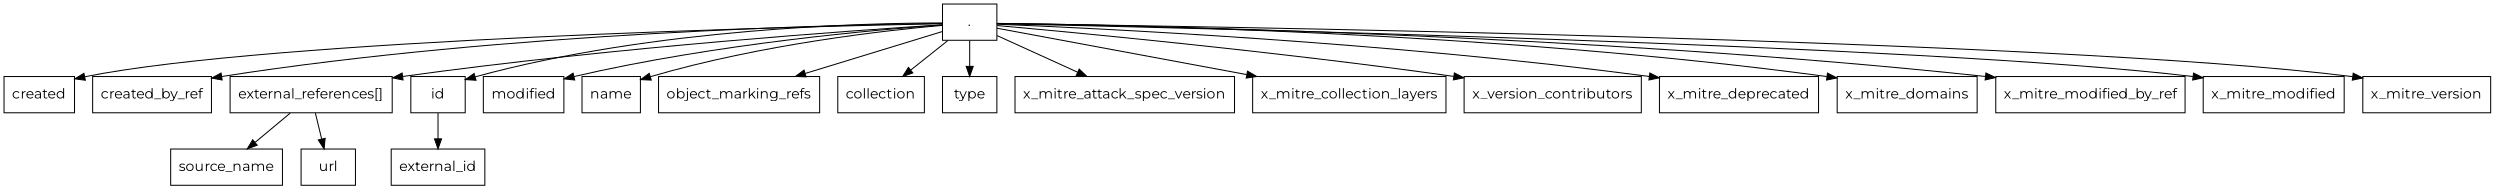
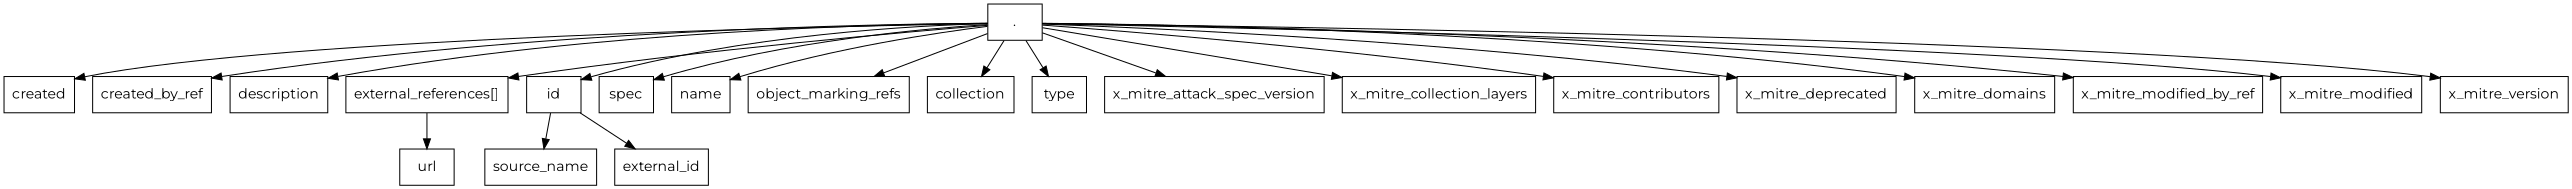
node "description": added
node "modified": label "modified" -> "spec"
node "x_version_contributors": label "x_version_contributors" -> "x_mitre_contributors"
edge "external_references[]" -> "source_name": now "id" -> "source_name"
